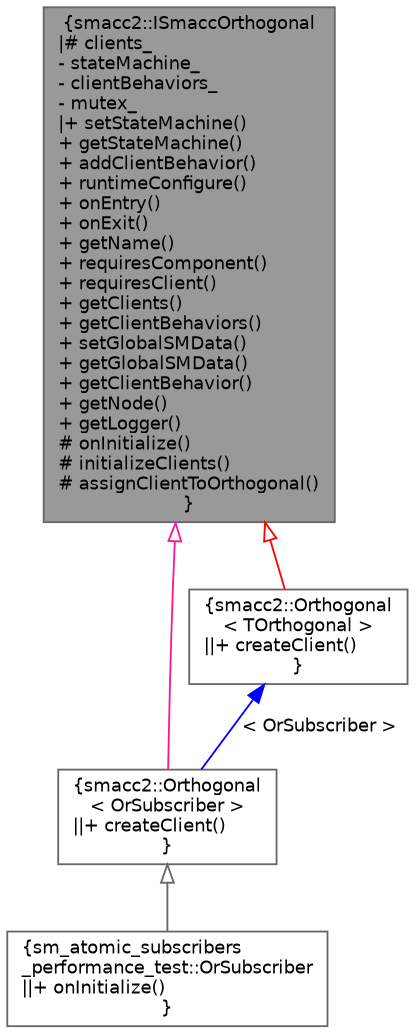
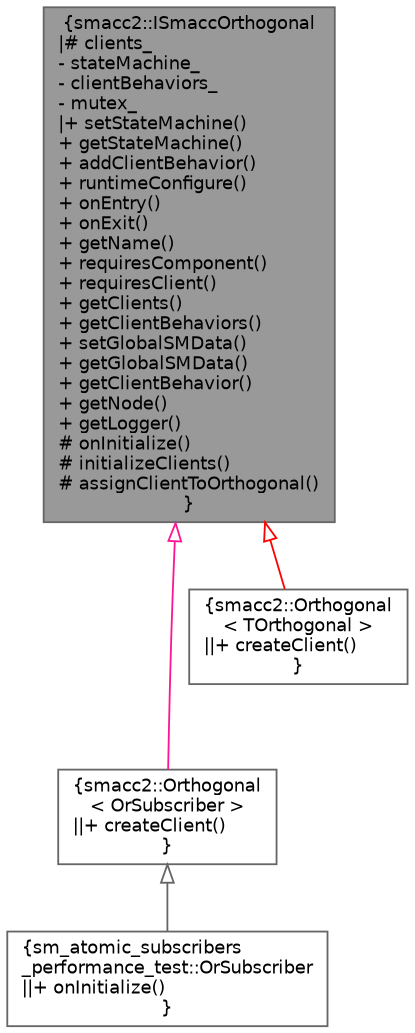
edge "{smacc2::Orthogonal < OrSubscriber > ||+ createClient() }" -> "{smacc2::Orthogonal < TOrthogonal > ||+ createClient() }": removed, label "< OrSubscriber >"
